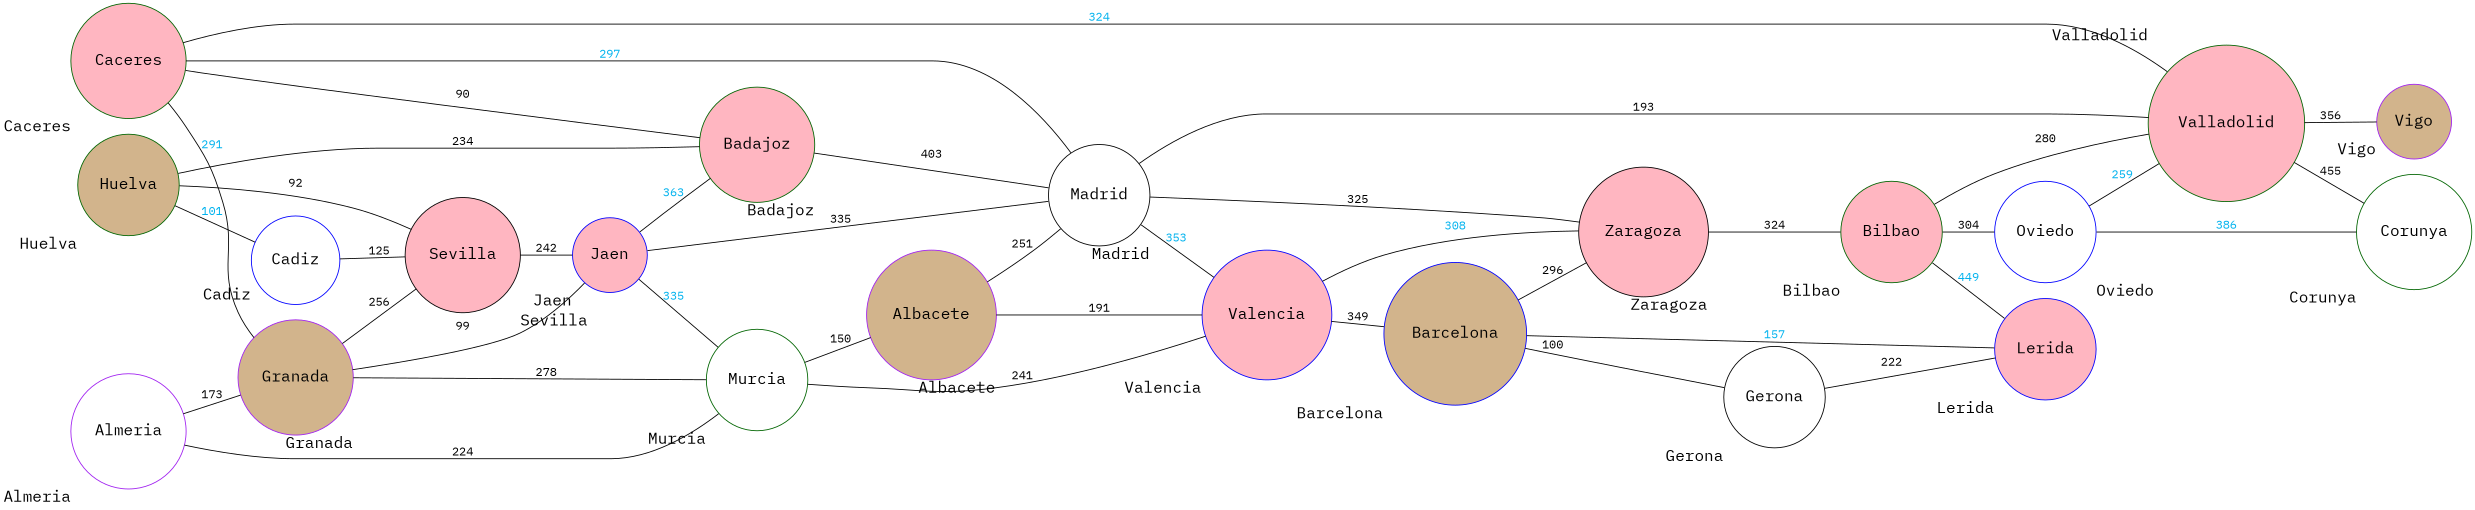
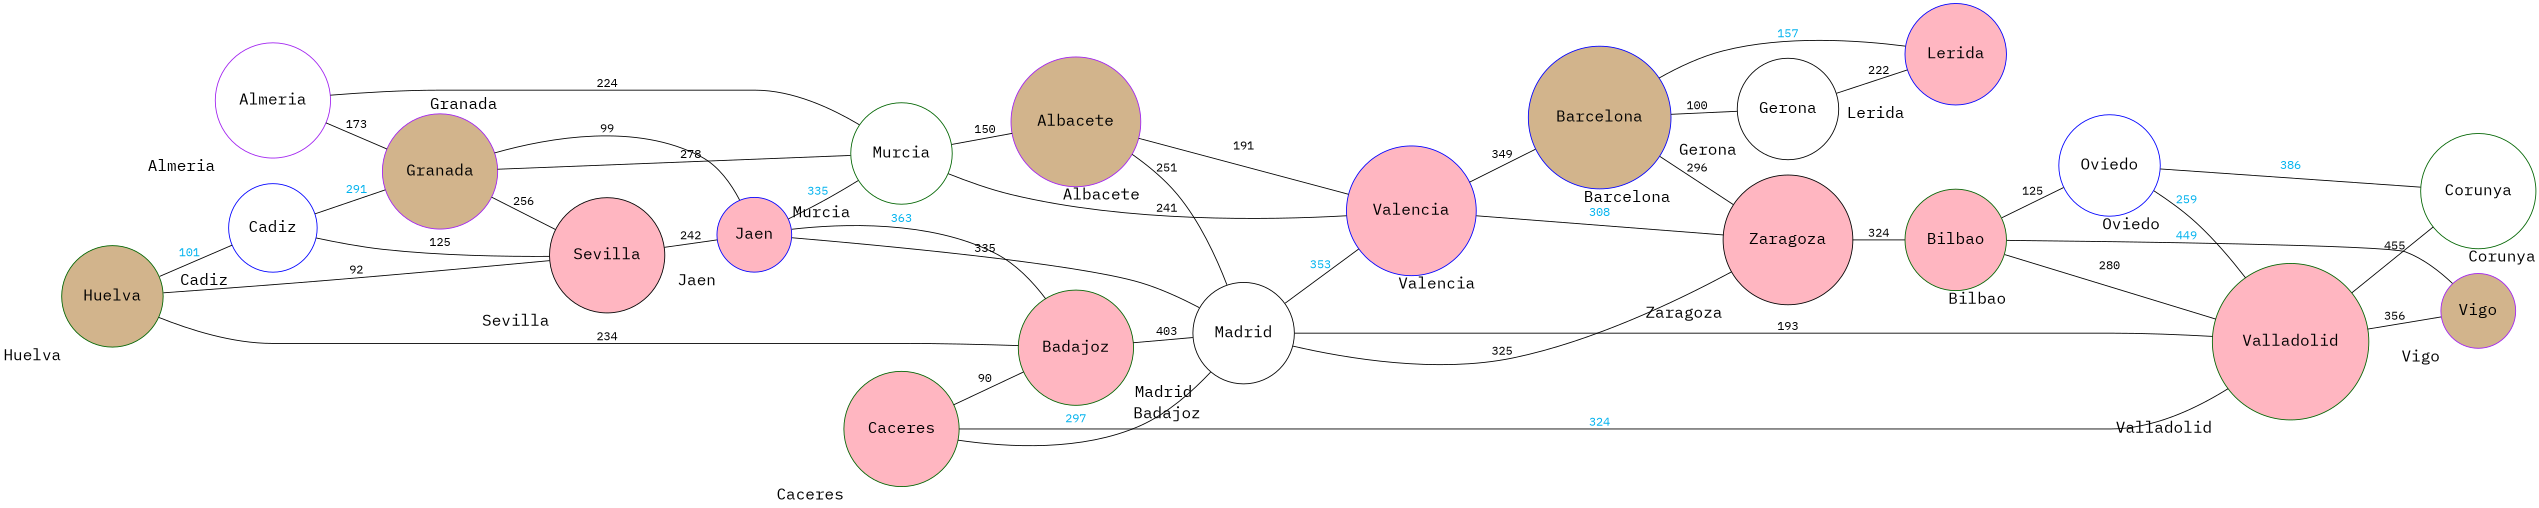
edge "Caceres Caceres" -- "Granada Granada": now "Cadiz Cadiz" -- "Granada Granada"
edge "Bilbao Bilbao" -- "Oviedo Oviedo": label "304" -> "125"
edge "Bilbao Bilbao" -- "Lerida Lerida": now "Bilbao Bilbao" -- "Vigo Vigo"
